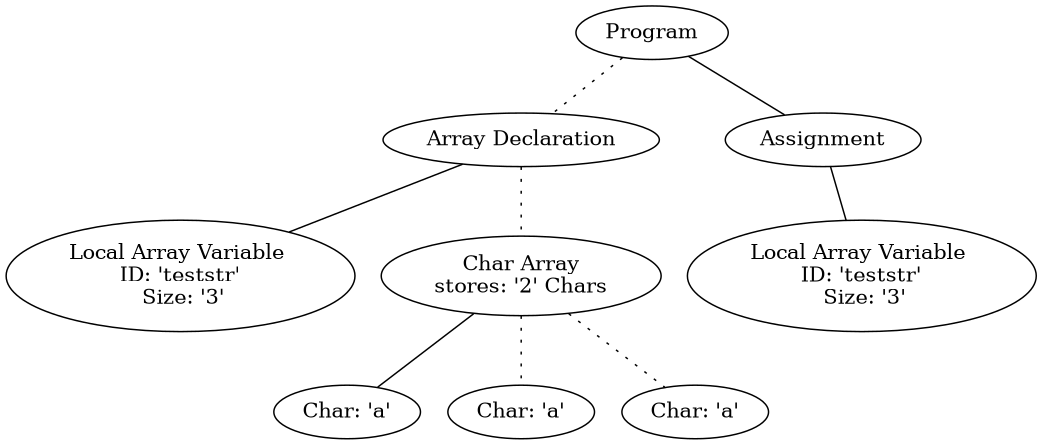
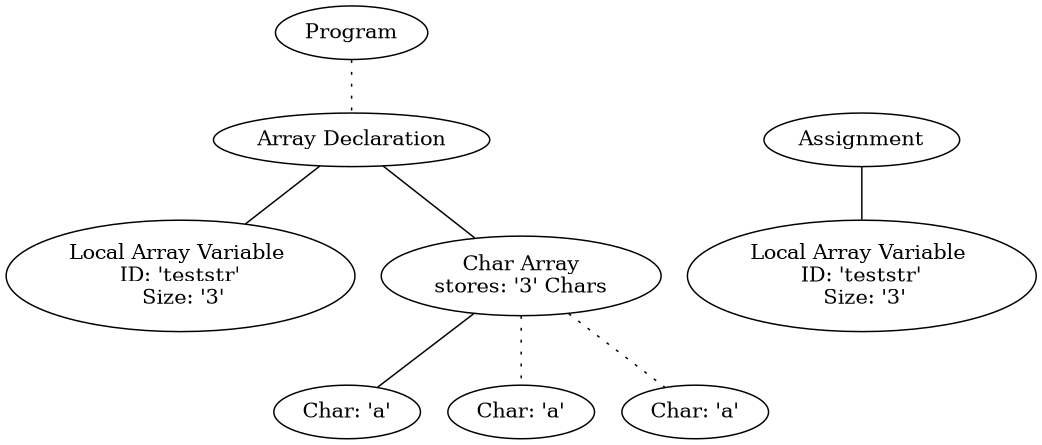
edge "Program" -- "Assignment": removed
edge "Array Declaration" -- "Char Array": style dotted -> solid
node "Char Array": text "stores: '2' Chars" -> "stores: '3' Chars"
